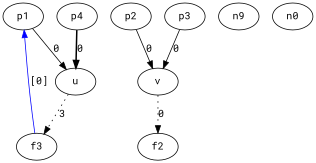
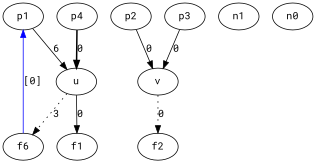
node "n9": label "n9" -> "n1"
edge "p1" -> "u": label "0" -> "6"
node "f3": label "f3" -> "f6"
node "f1": added
